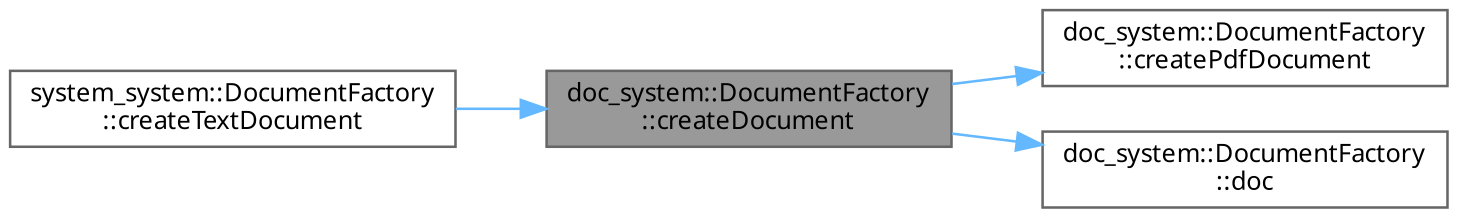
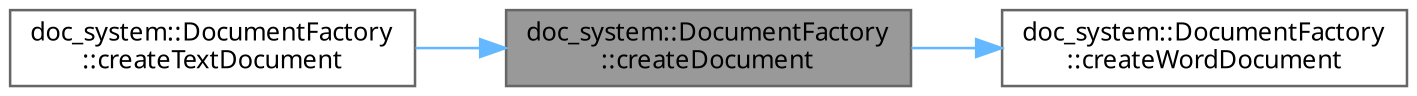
node "doc_system::DocumentFactory ::createPdfDocument": removed
node "system_system::DocumentFactory ::createTextDocument": label "system_system::DocumentFactory ::createTextDocument" -> "doc_system::DocumentFactory ::createTextDocument"
node "doc_system::DocumentFactory ::doc": label "doc_system::DocumentFactory ::doc" -> "doc_system::DocumentFactory ::createWordDocument"
